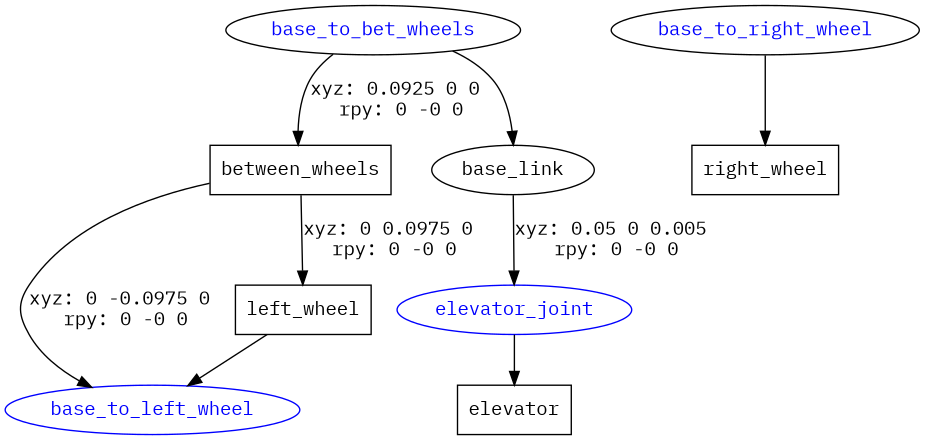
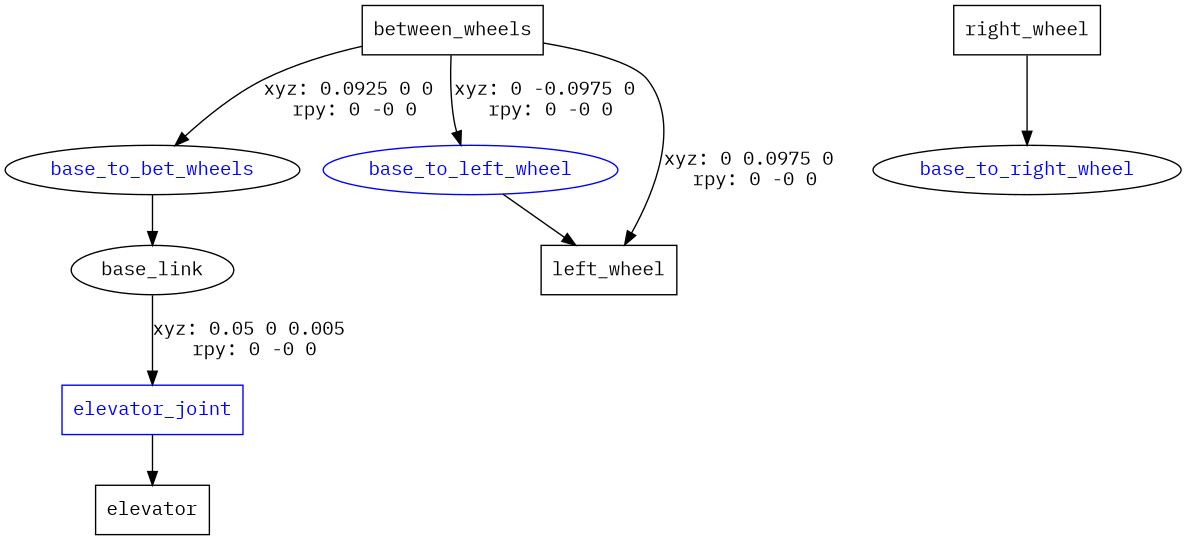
edge "base_to_bet_wheels" -> "between_wheels": reversed
edge "base_to_right_wheel" -> "right_wheel": reversed
node "elevator_joint": shape ellipse -> box
edge "left_wheel" -> "base_to_left_wheel": reversed
